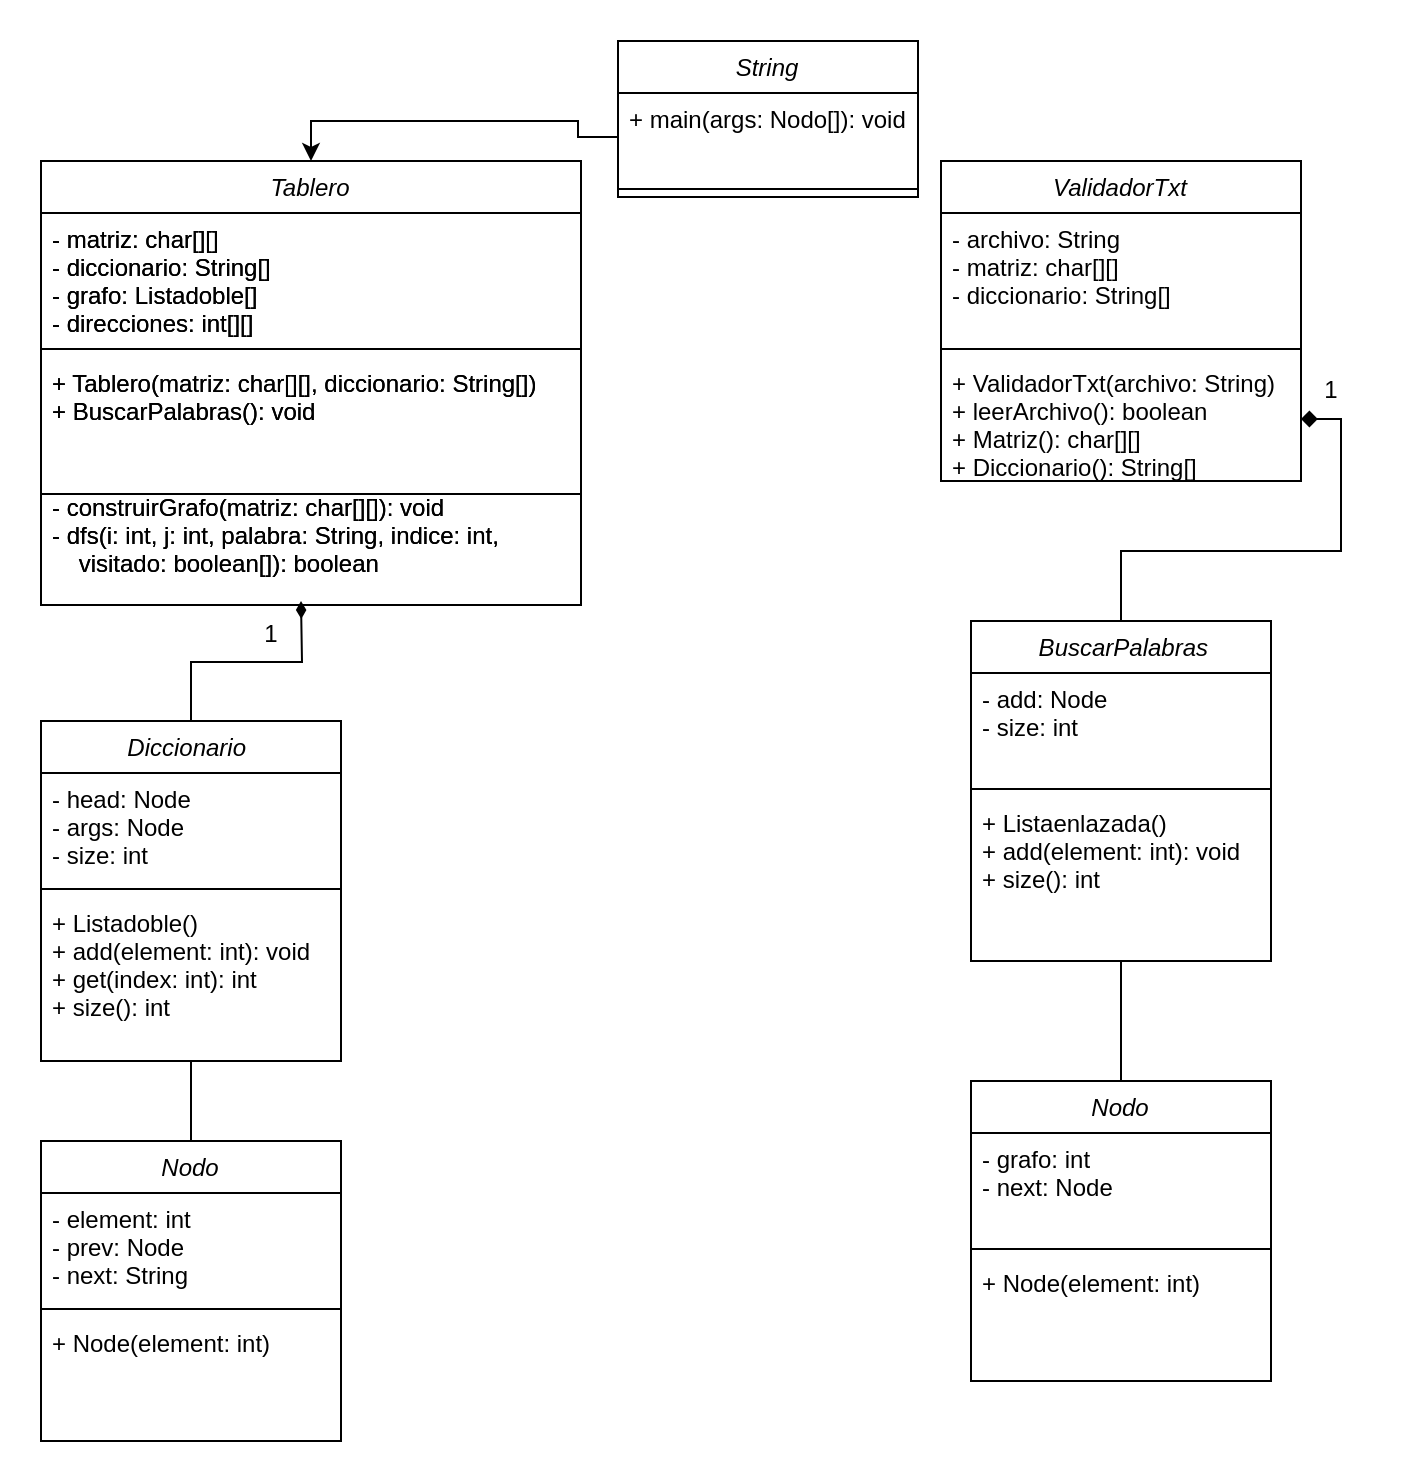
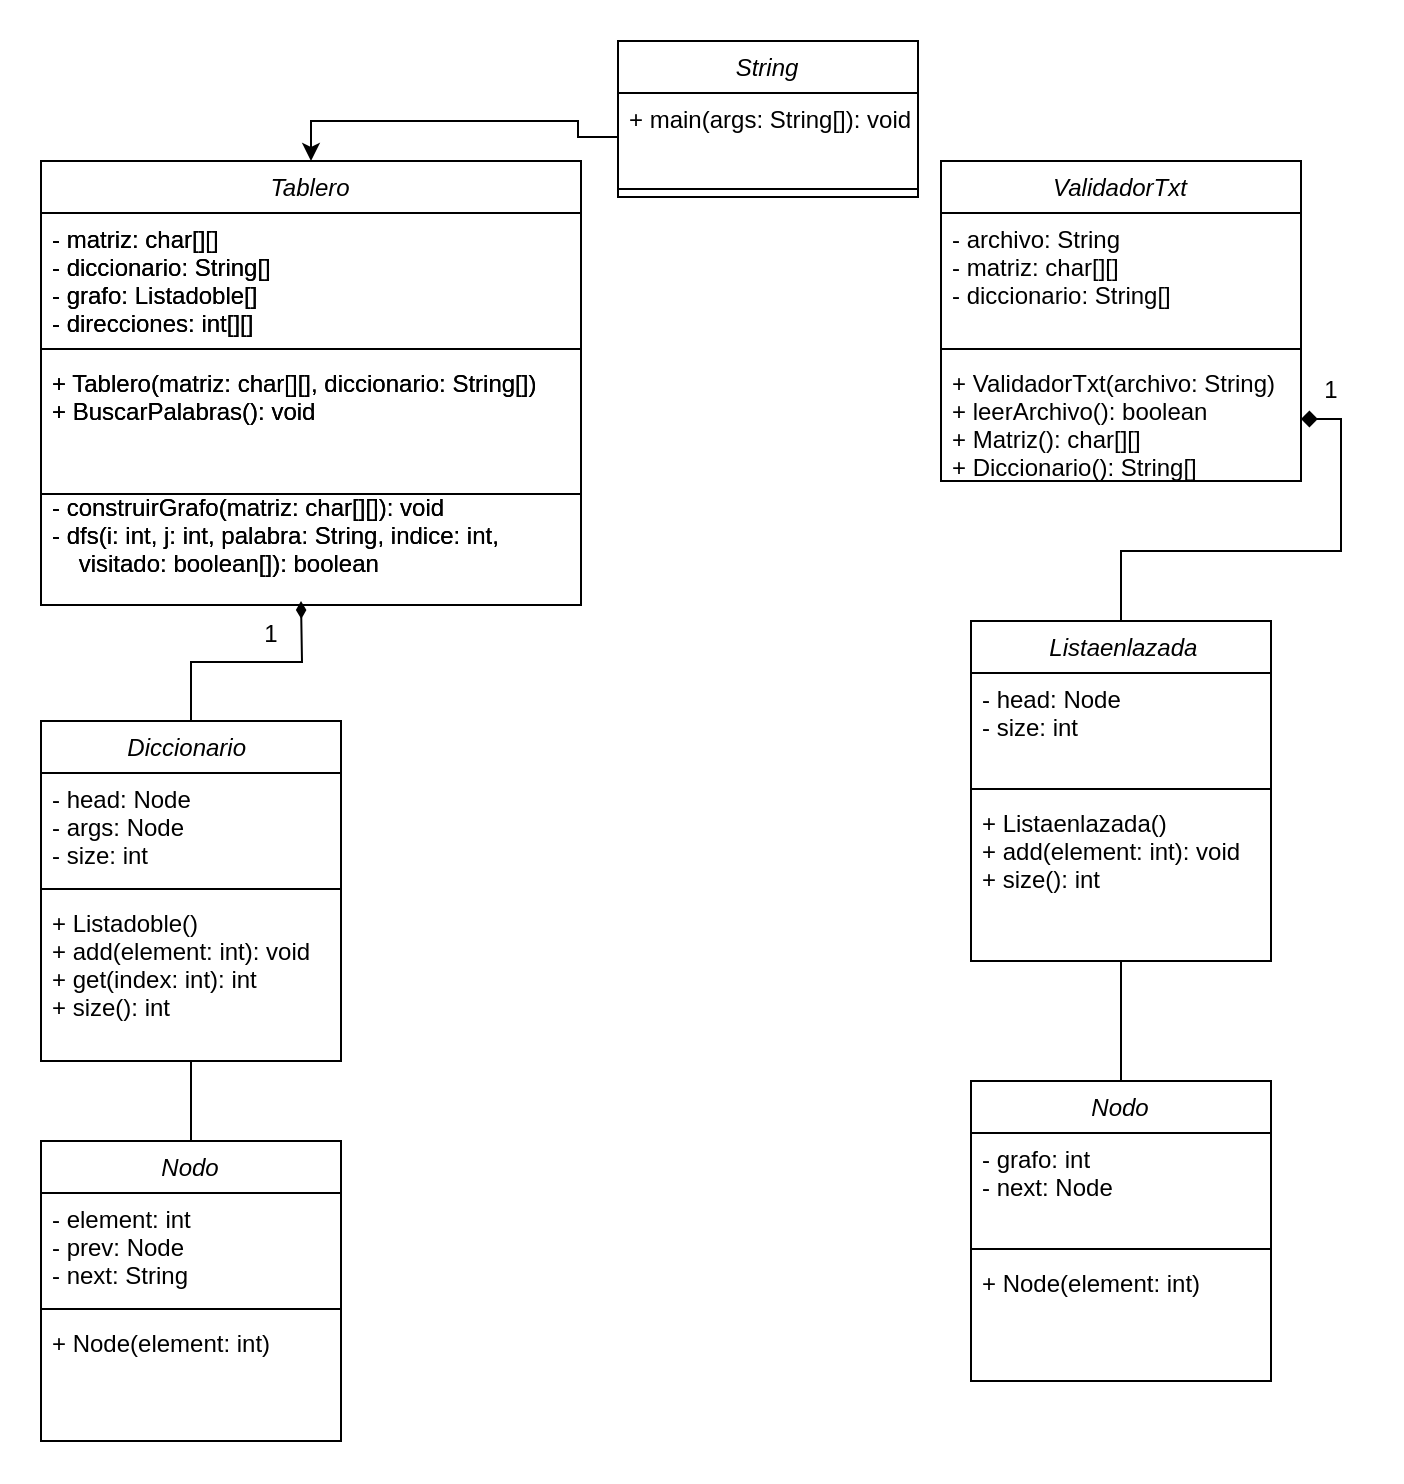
node "+ main(args: Nodo[]): void": label "+ main(args: Nodo[]): void" -> "+ main(args: String[]): void"
node "BuscarPalabras": label "BuscarPalabras" -> "Listaenlazada"
node "- add: Node - size: int": label "- add: Node - size: int" -> "- head: Node - size: int"
